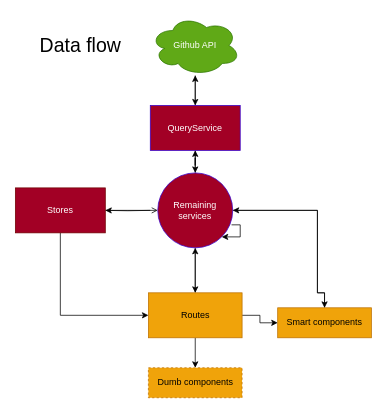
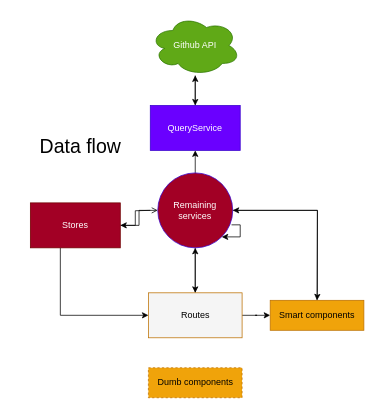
node "Data flow": moved (80, 45) -> (80, 147)
node "QueryService": fillcolor #a20025 -> #6a00ff
edge "QueryService" -> "Remaining services": removed
node "Stores": moved (60, 210) -> (75, 225)
node "Routes": fillcolor #f0a30a -> #f5f5f5
node "Smart components": moved (325, 323) -> (317, 315)
edge "Routes" -> "Dumb components": removed
